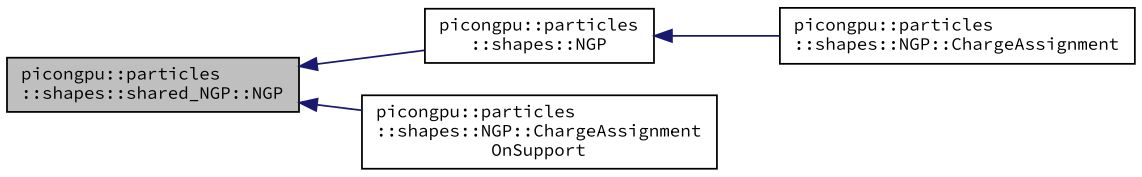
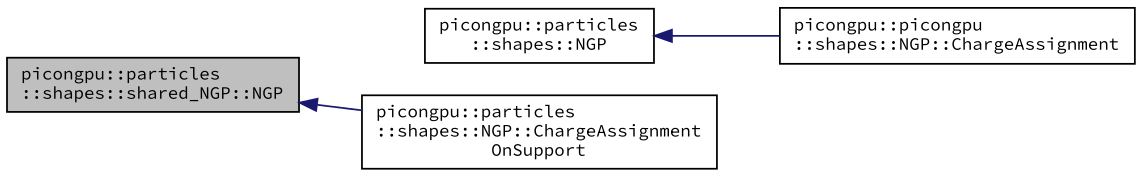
node "picongpu::particles ::shapes::NGP::ChargeAssignment": label "picongpu::particles ::shapes::NGP::ChargeAssignment" -> "picongpu::picongpu ::shapes::NGP::ChargeAssignment"
edge "picongpu::particles ::shapes::NGP" -> "picongpu::particles ::shapes::shared_NGP::NGP": removed
